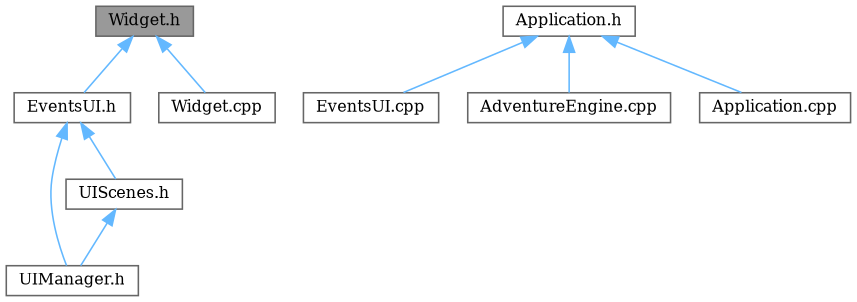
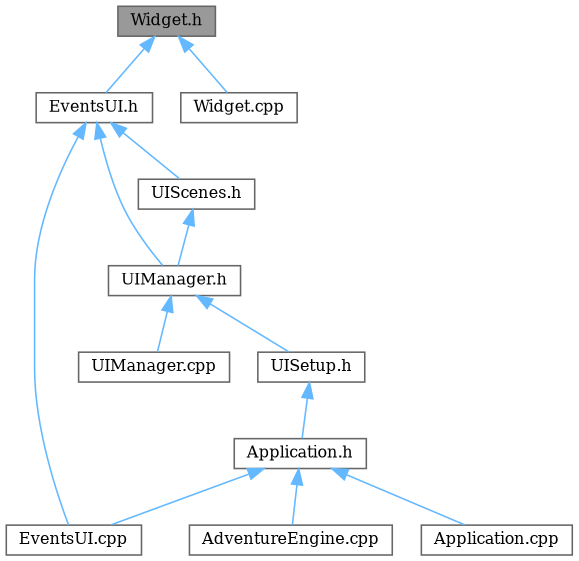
edge "EventsUI.cpp" -> "EventsUI.h": added
node "UIManager.cpp": added
node "UISetup.h": added
